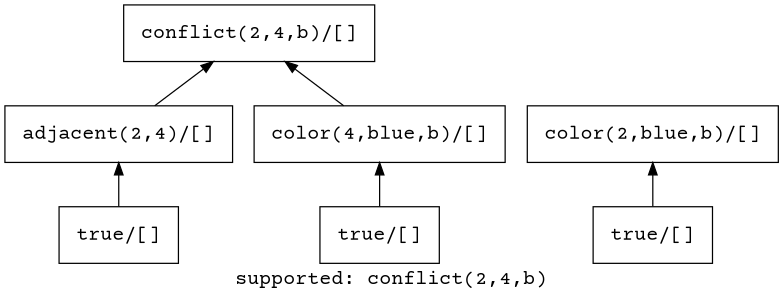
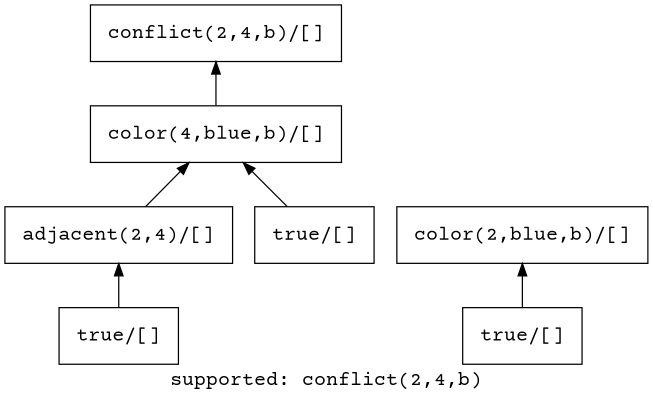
edge "adjacent(2,4)/[]" -> "conflict(2,4,b)/[]": now "adjacent(2,4)/[]" -> "color(4,blue,b)/[]"
